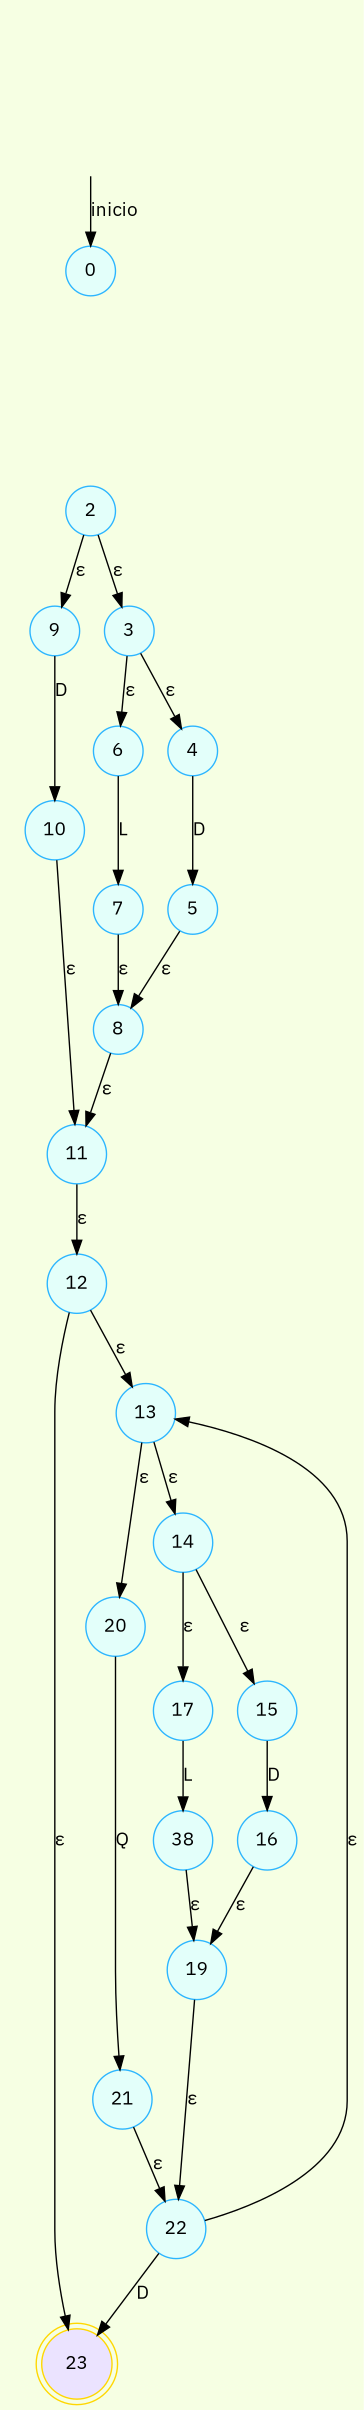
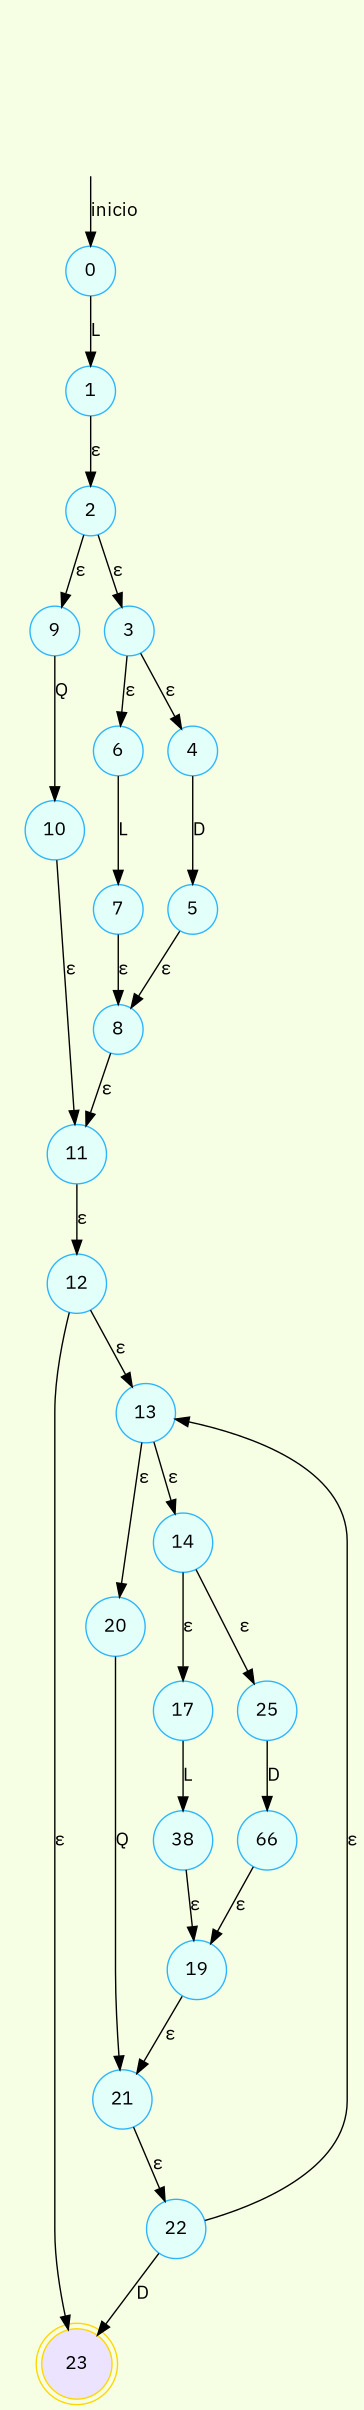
node "1": added
edge "9" -> "10": label "D" -> "Q"
node "15": label "15" -> "25"
node "16": label "16" -> "66"
edge "19" -> "22": now "19" -> "21"
